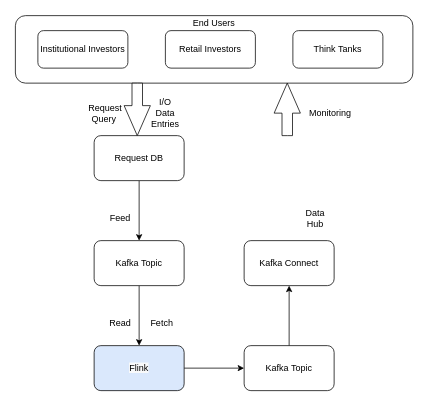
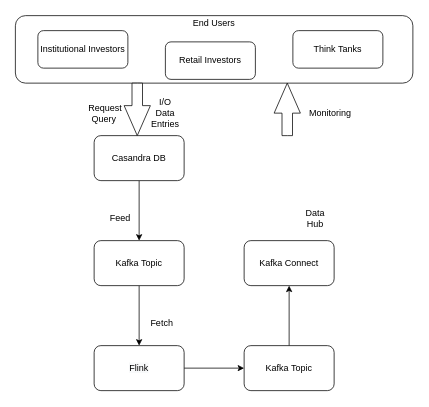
node "Retail Investors": moved (210, 49) -> (210, 60)
node "Request DB": label "Request DB" -> "Casandra DB"
node "Read": removed
node "Flink": fillcolor #dae8fc -> #ffffff
